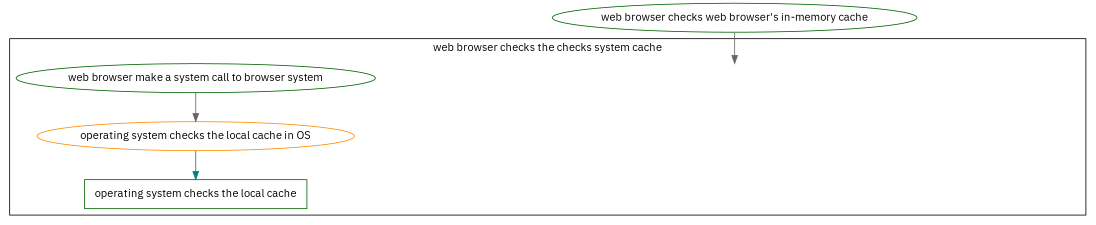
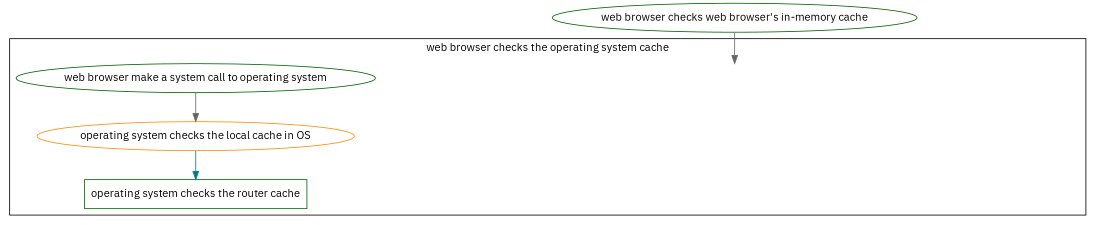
cluster "web browser checks the checks system cache": label "web browser checks the checks system cache" -> "web browser checks the operating system cache"
node "web browser make a system call to browser system": label "web browser make a system call to browser system" -> "web browser make a system call to operating system"
node "operating system checks the local cache": label "operating system checks the local cache" -> "operating system checks the router cache"
